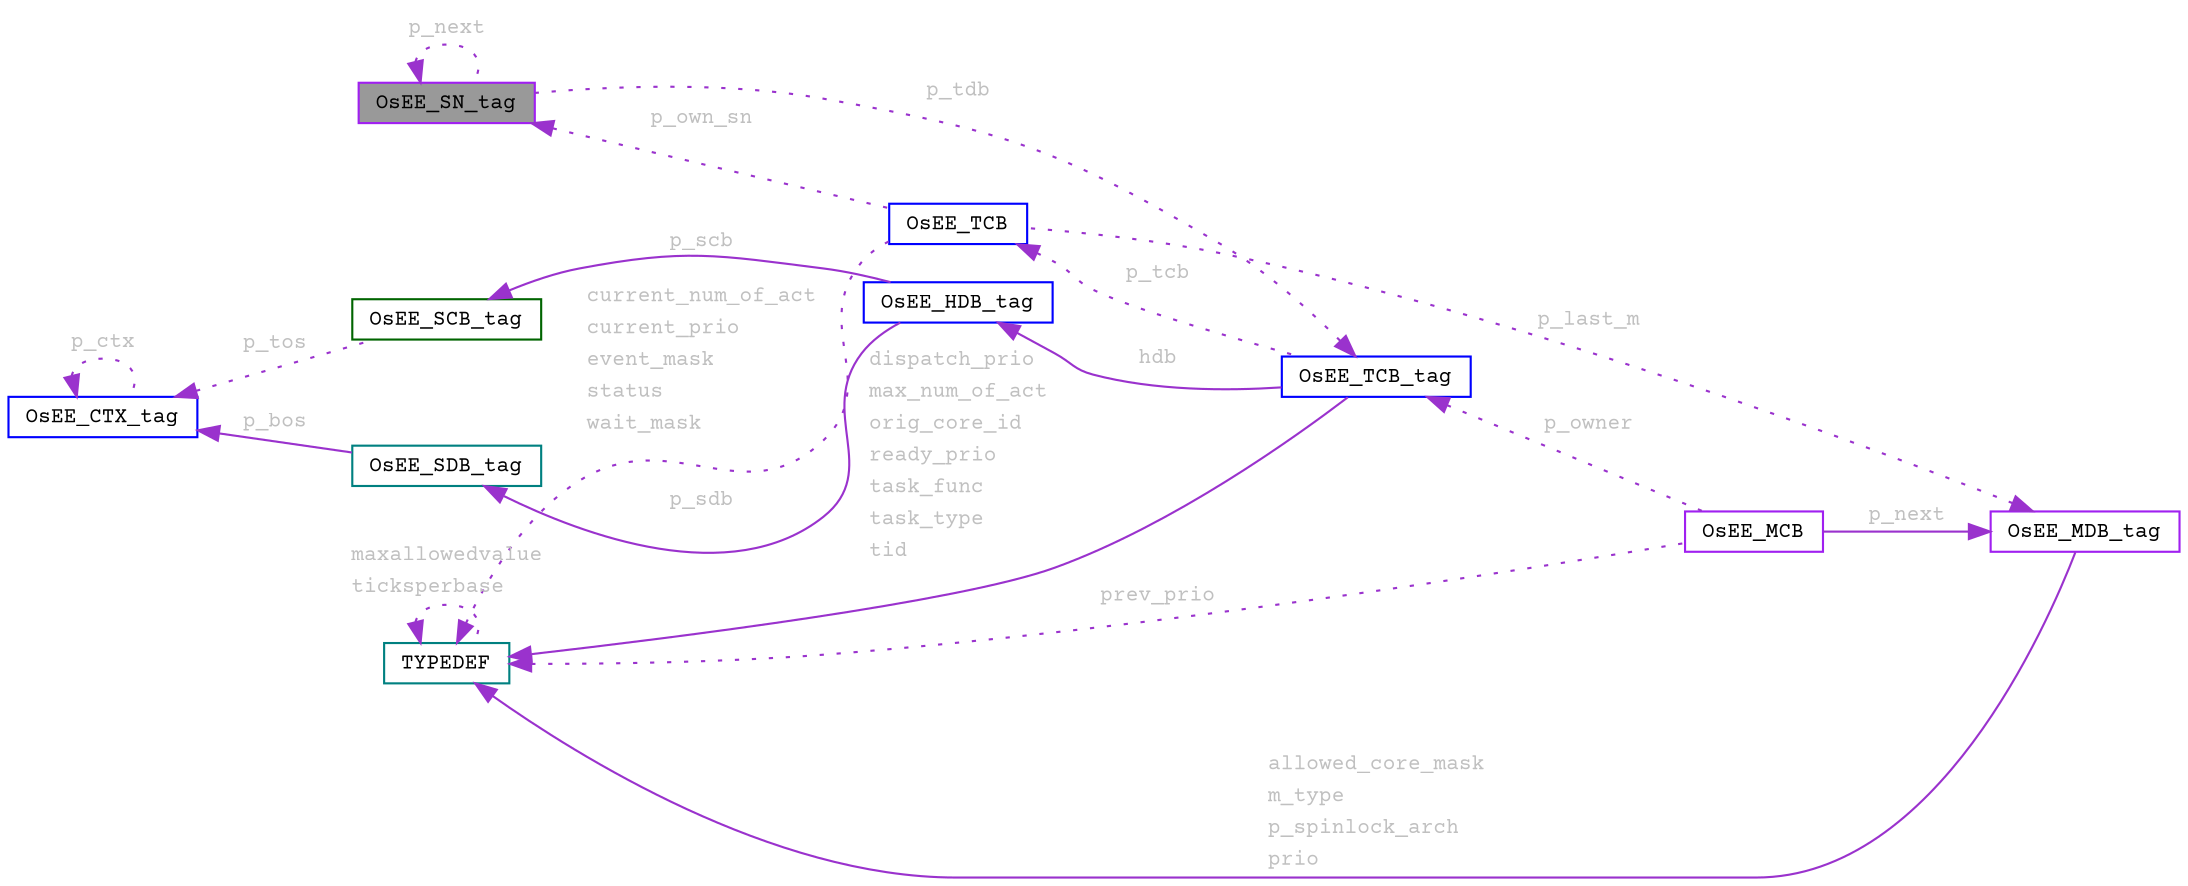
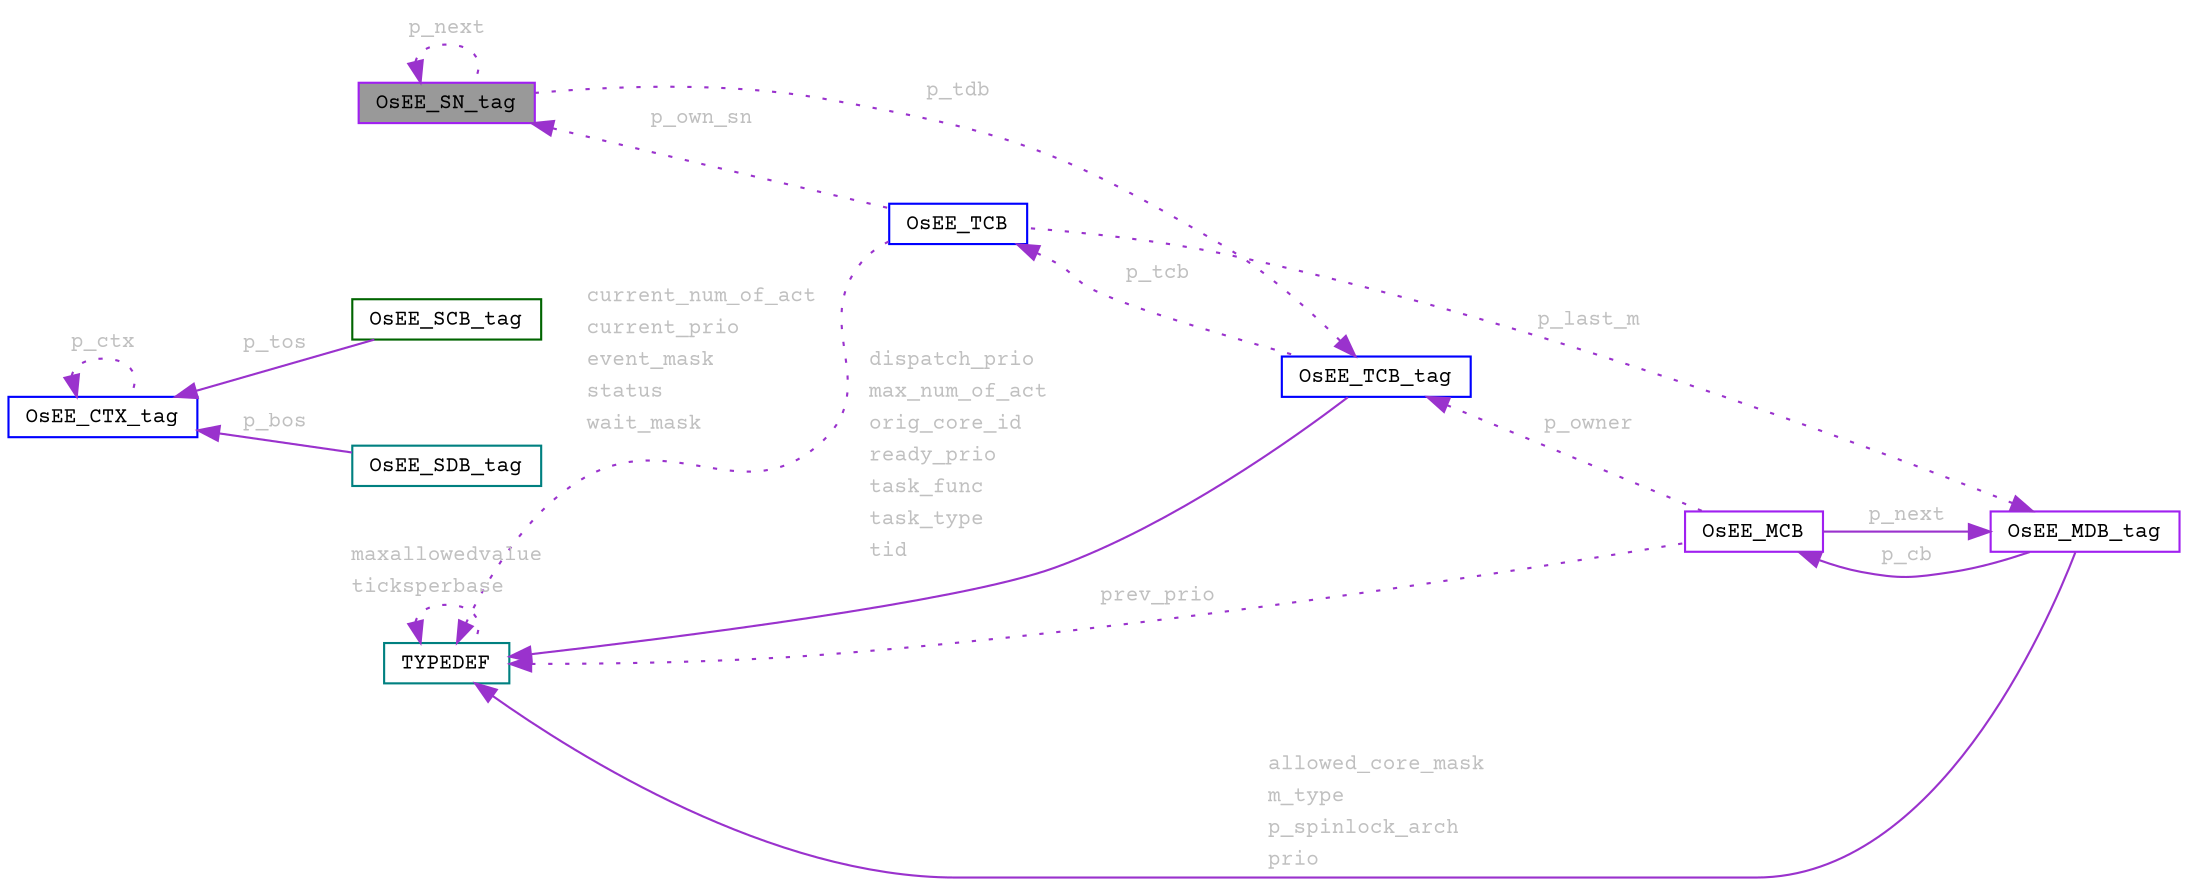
node "OsEE_HDB_tag": removed
edge "OsEE_SCB_tag" -> "OsEE_CTX_tag": style dotted -> solid
edge "OsEE_MDB_tag" -> "OsEE_MCB": added, label "p_cb"
